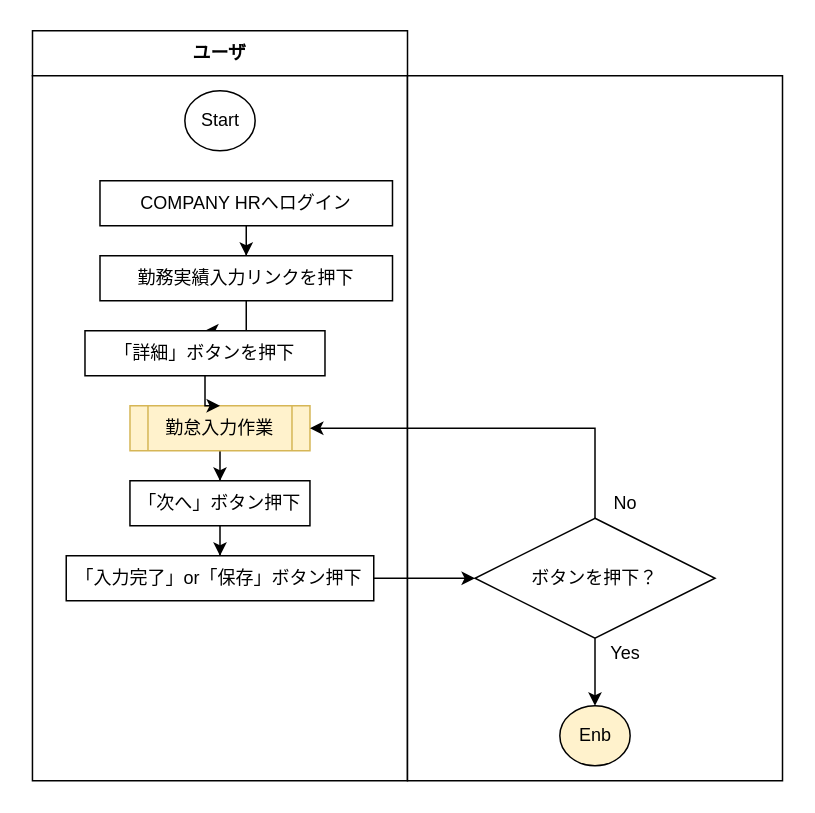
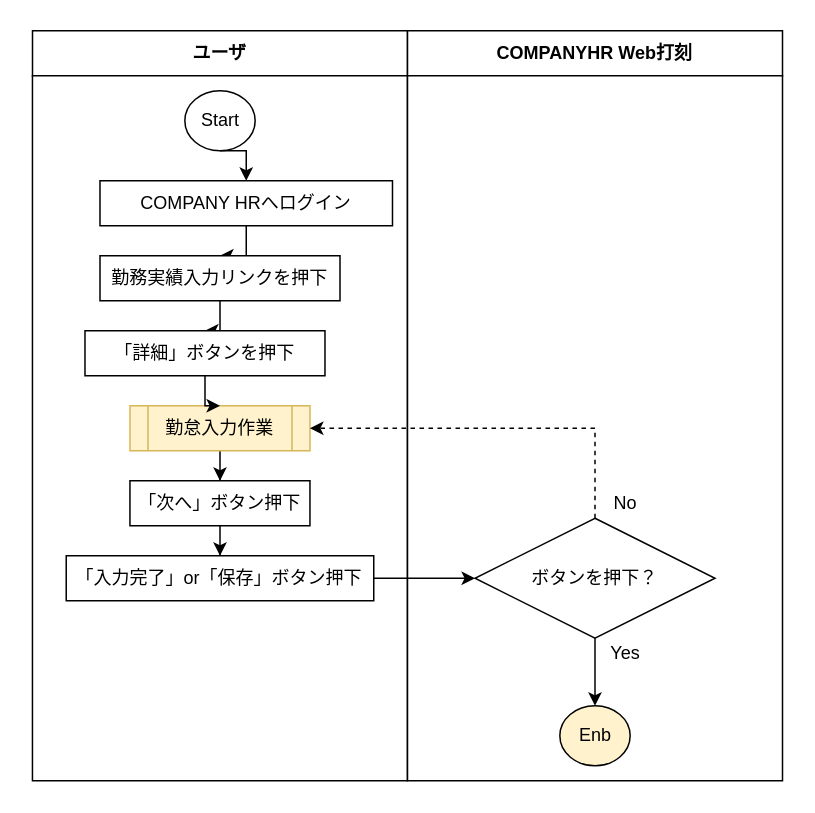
node "COMPANYHR Web打刻": added
edge "Start" -> "COMPANY HRへログイン": added
node "勤務実績入力リンクを押下": size 293x45 -> 240x45
edge "ボタンを押下？" -> "勤怠入力作業": style solid -> dashed
